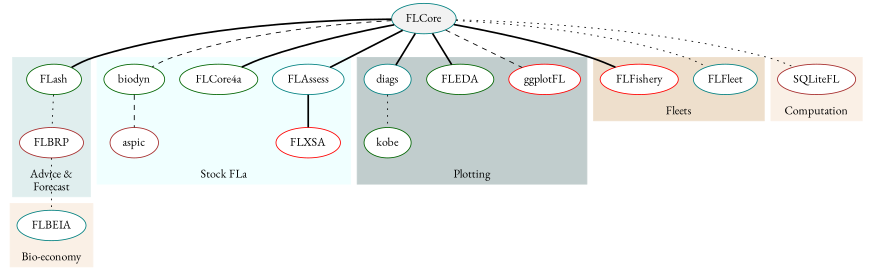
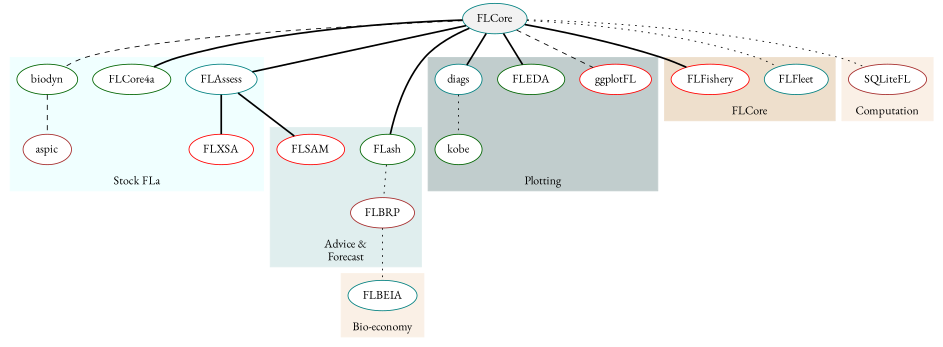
cluster "Fleets": label "Fleets" -> "FLCore"
node "FLSAM": added
